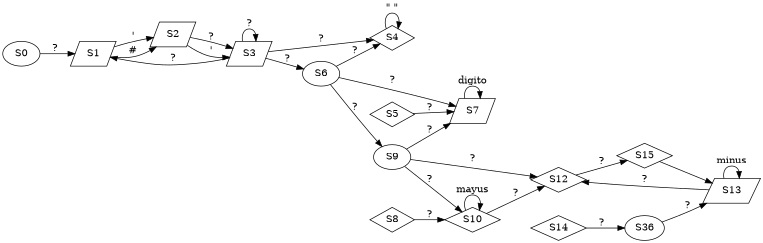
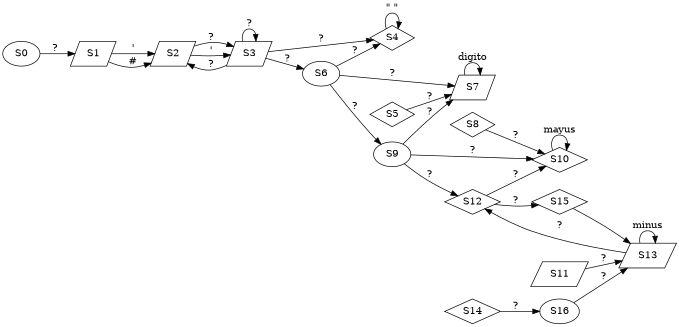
edge "S3" -> "S1": now "S3" -> "S2"
edge "S10" -> "S12": reversed
node "S36": label "S36" -> "S16"
node "S11": added
